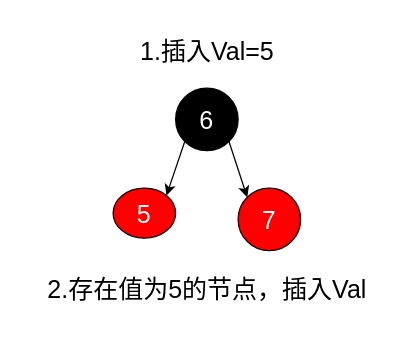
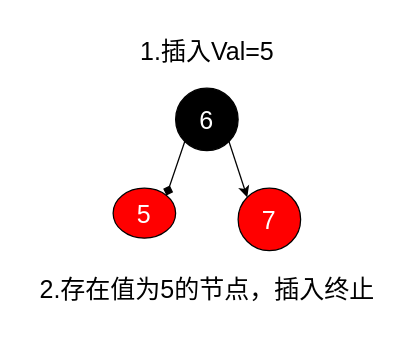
edge "6" -> "5": arrowhead classic -> diamond
node "2.存在值为5的节点，插入Val": label "2.存在值为5的节点，插入Val" -> "2.存在值为5的节点，插入终止"
